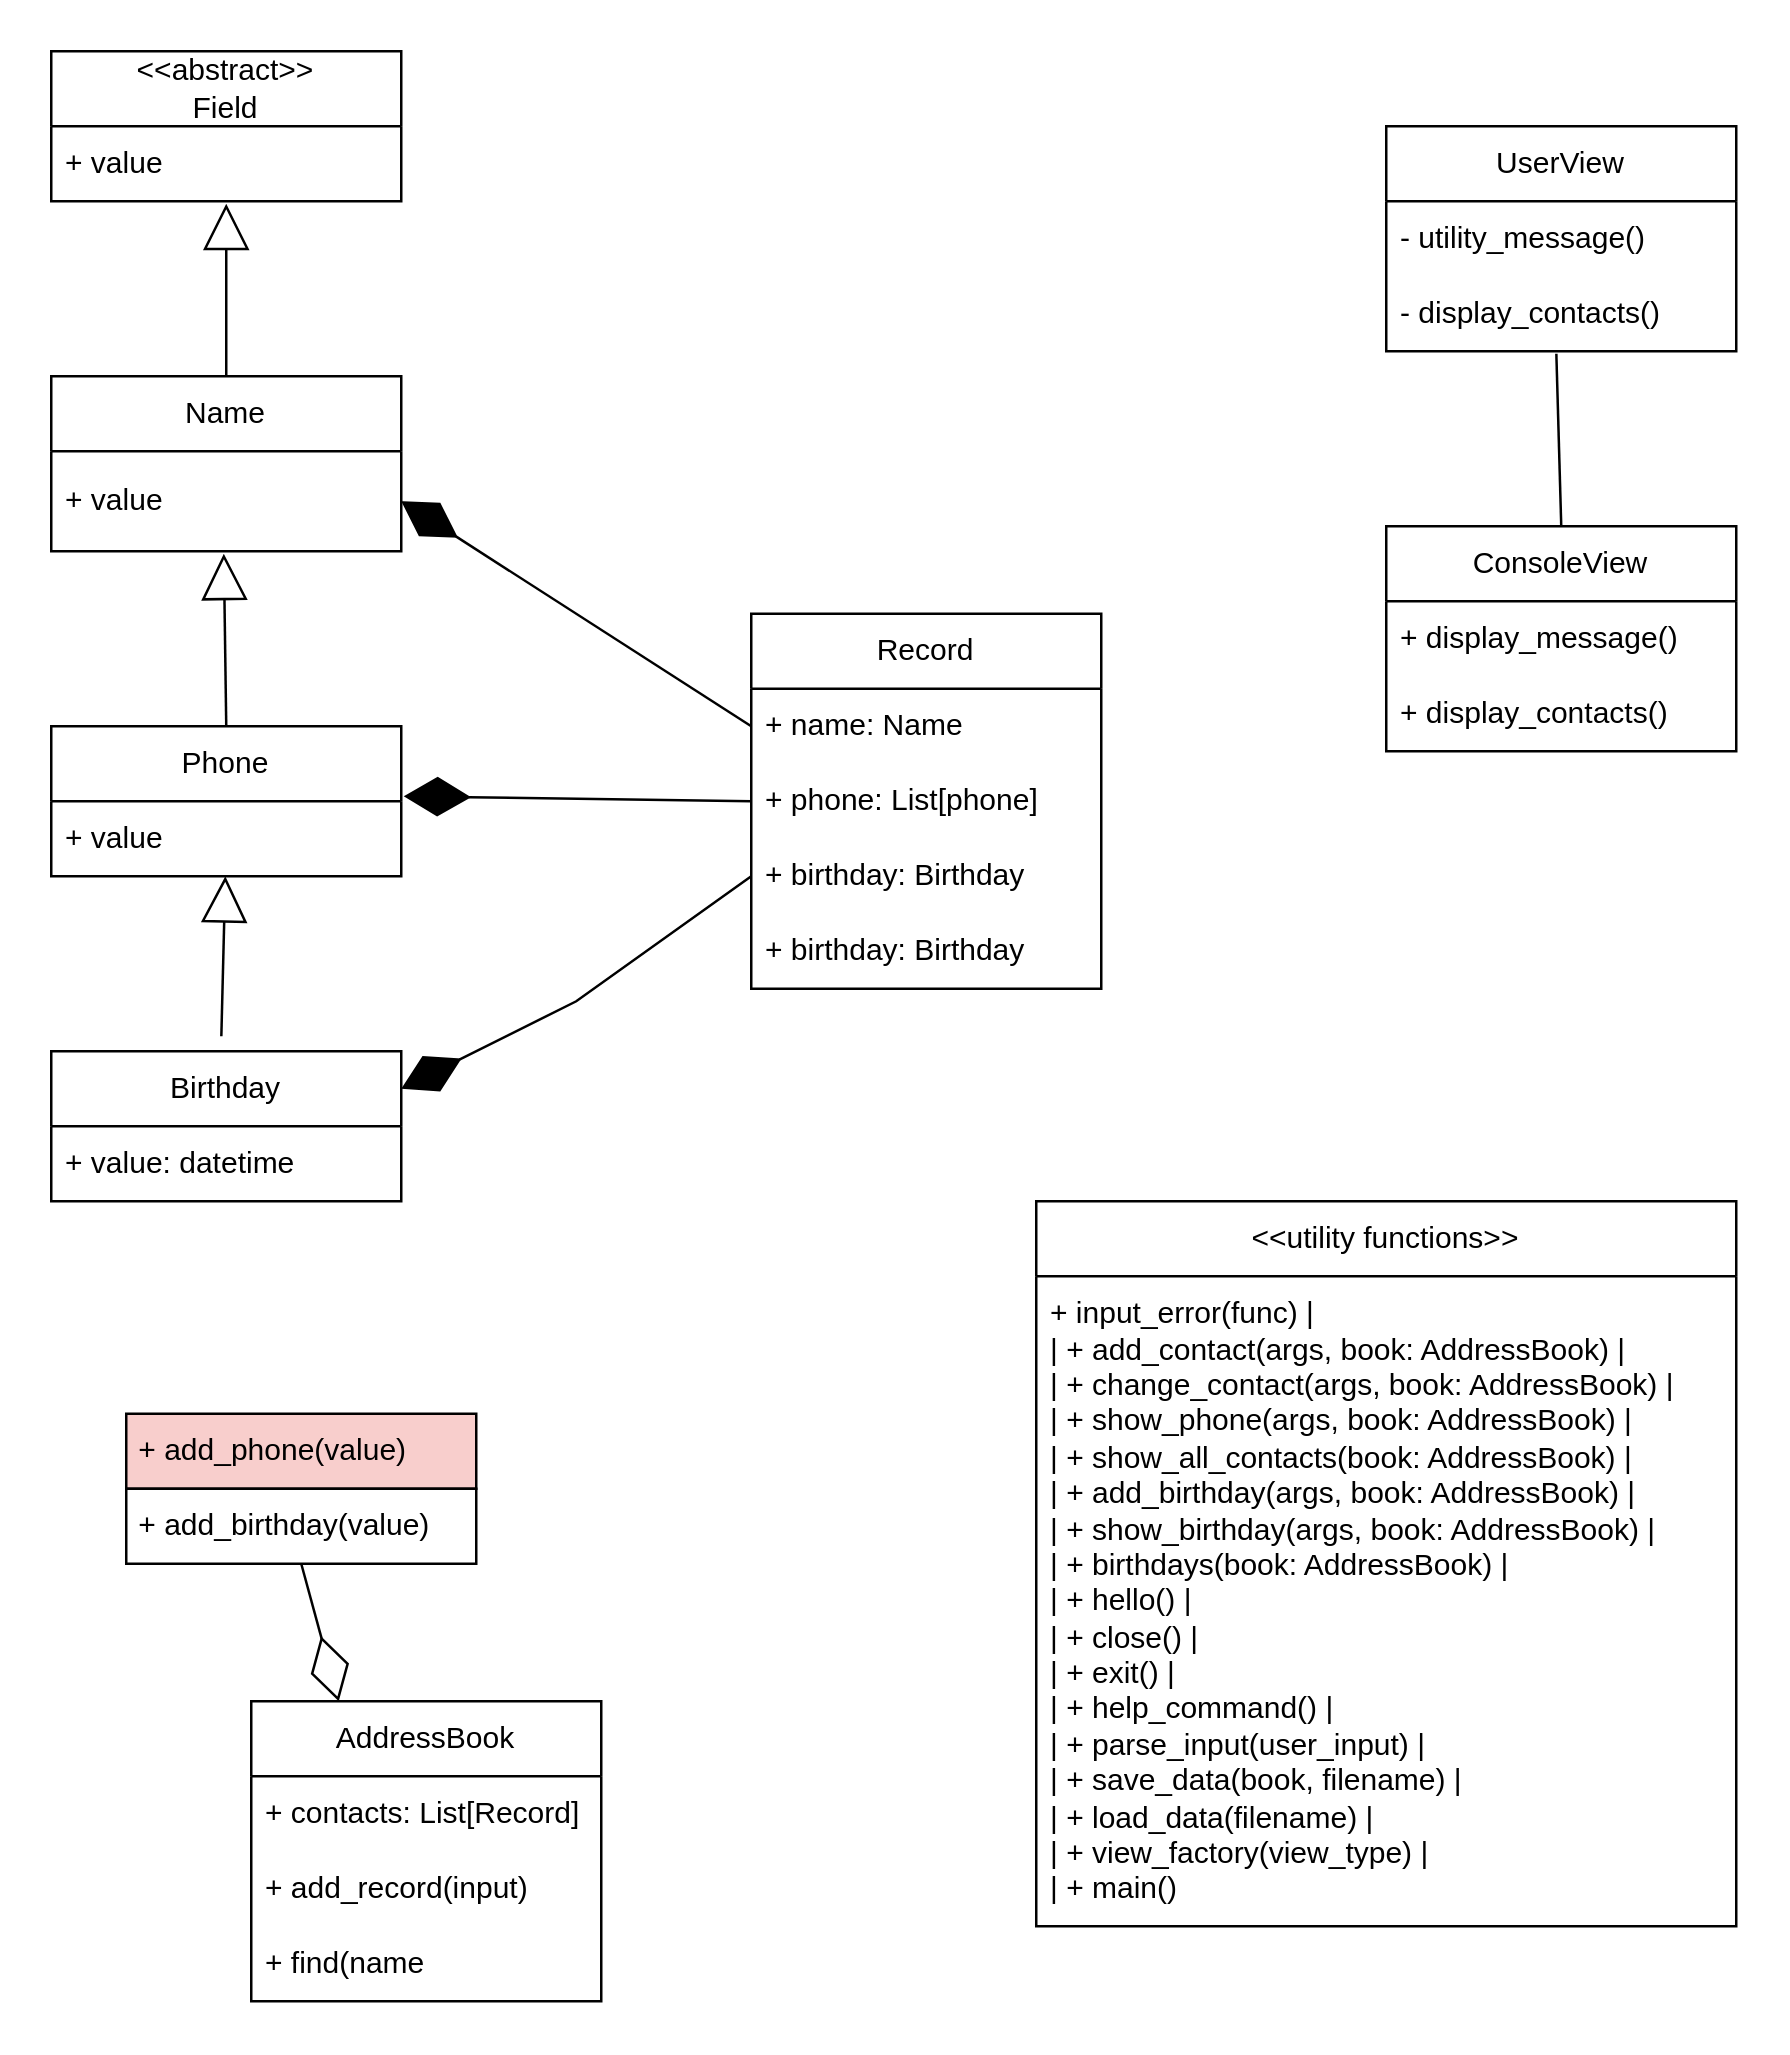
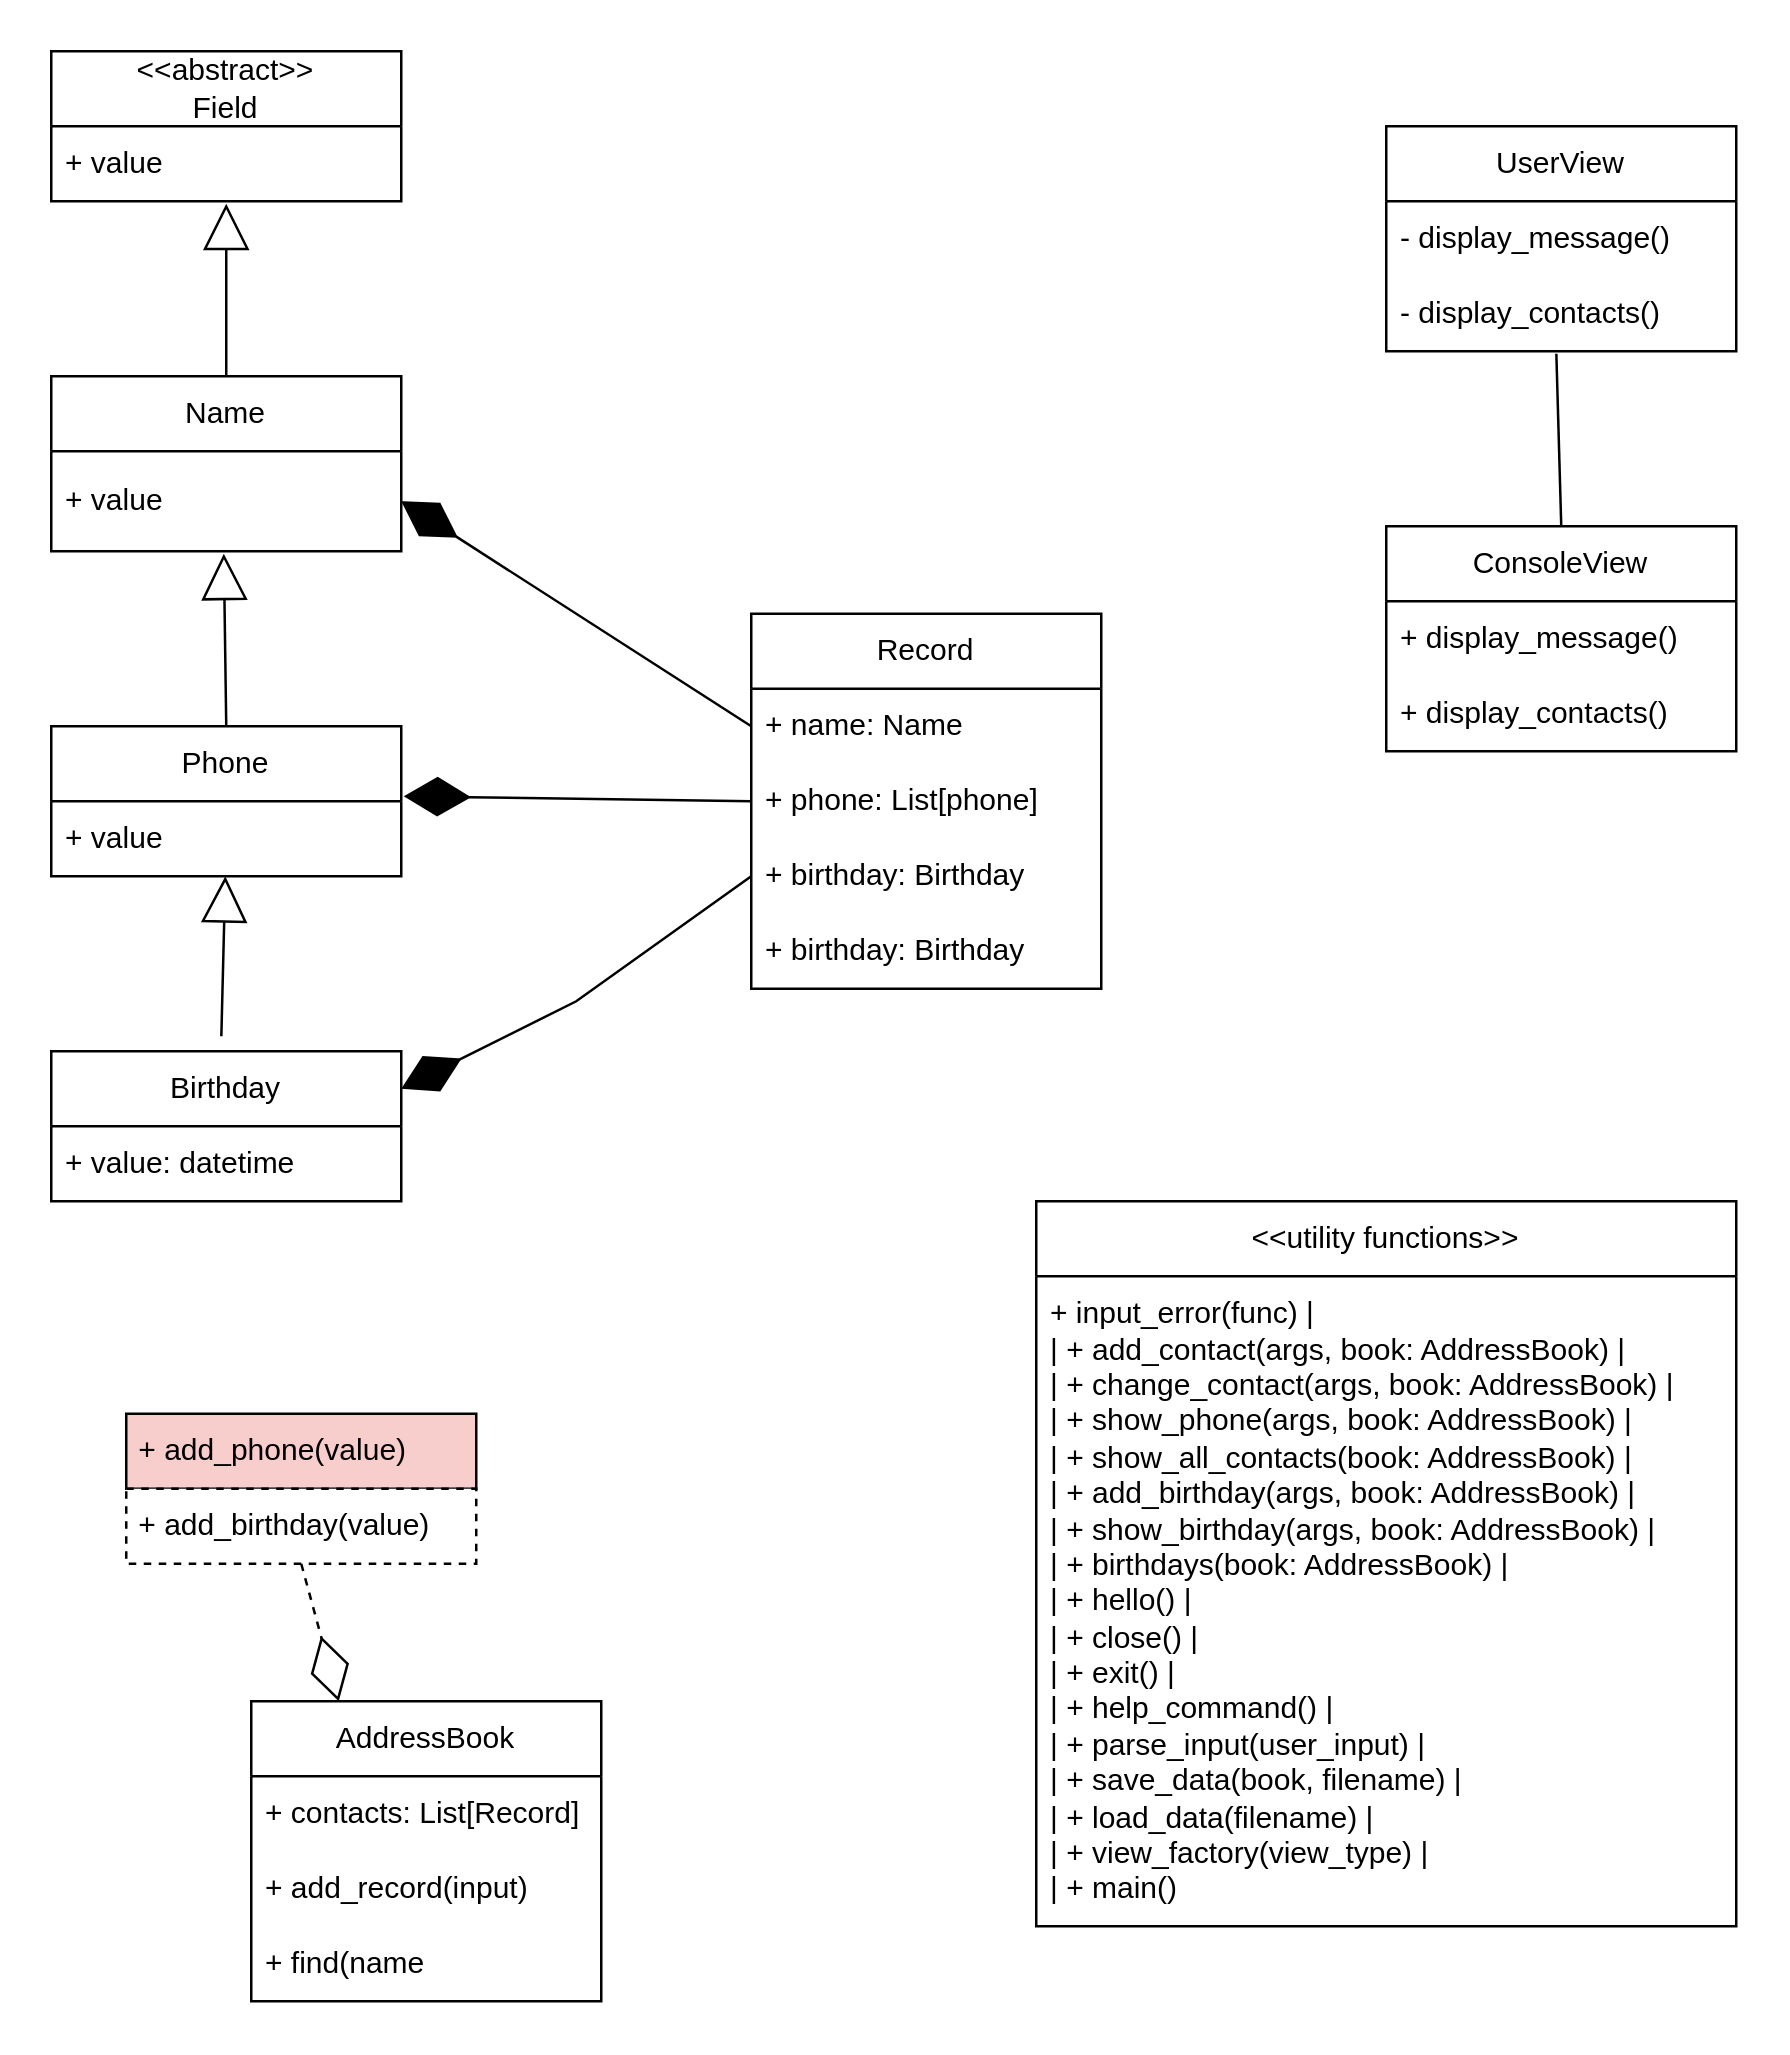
node "- utility_message()": label "- utility_message()" -> "- display_message()"
node "+ add_birthday(value)": style solid -> dashed
edge "+ add_birthday(value)" -> "AddressBook": style solid -> dashed
